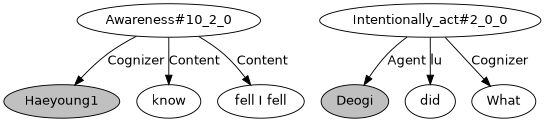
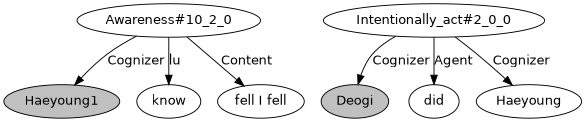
edge "Awareness#10_2_0" -> "know": label "Content" -> "lu"
edge "Intentionally_act#2_0_0" -> "Deogi": label "Agent" -> "Cognizer"
edge "Intentionally_act#2_0_0" -> "did": label "lu" -> "Agent"
node "What": label "What" -> "Haeyoung"
